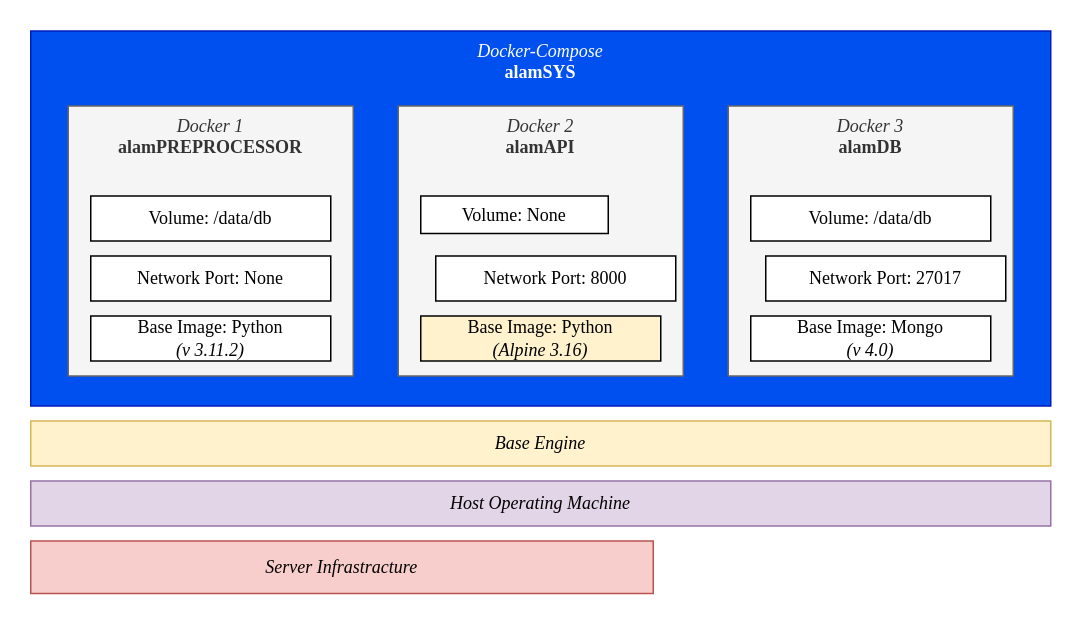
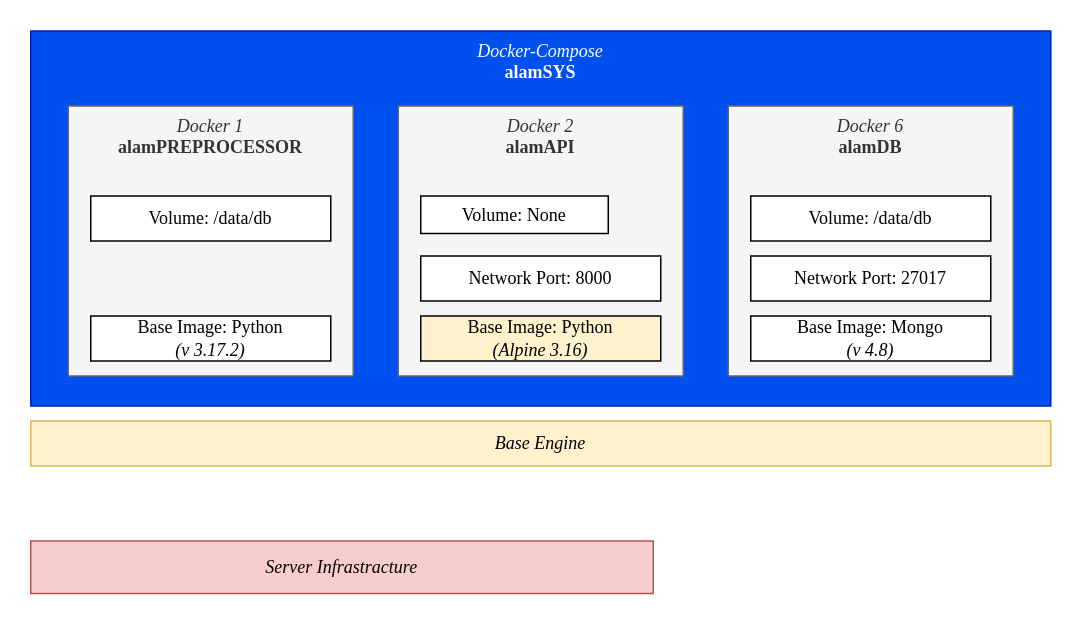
node "Docker 3 alamDB": label "Docker 3 alamDB" -> "Docker 6 alamDB"
node "Network Port: None": removed
node "Network Port: 8000": moved (556, 278) -> (541, 278)
node "Network Port: 27017": moved (886, 278) -> (871, 278)
node "Base Image: Python (v 3.11.2)": label "Base Image: Python (v 3.11.2)" -> "Base Image: Python (v 3.17.2)"
node "Base Image: Mongo (v 4.0)": label "Base Image: Mongo (v 4.0)" -> "Base Image: Mongo (v 4.8)"
node "Host Operating Machine": removed
